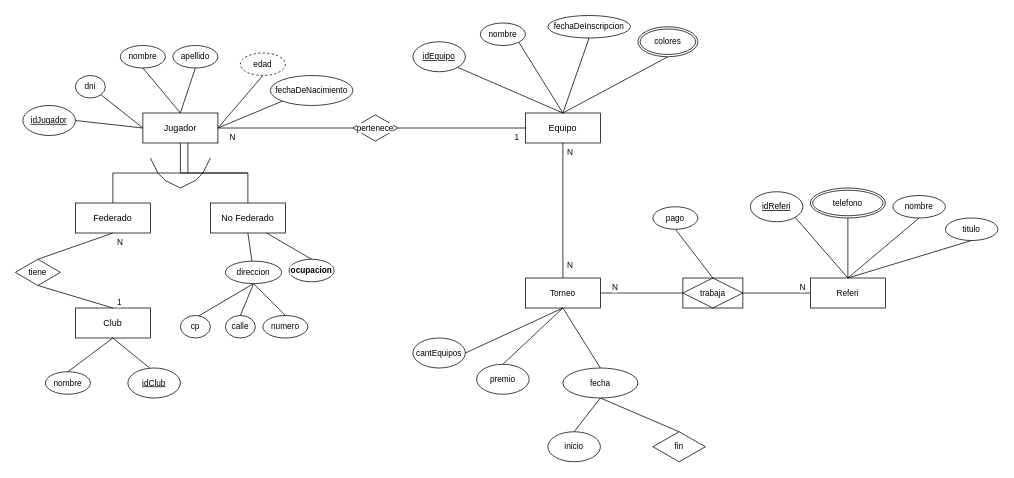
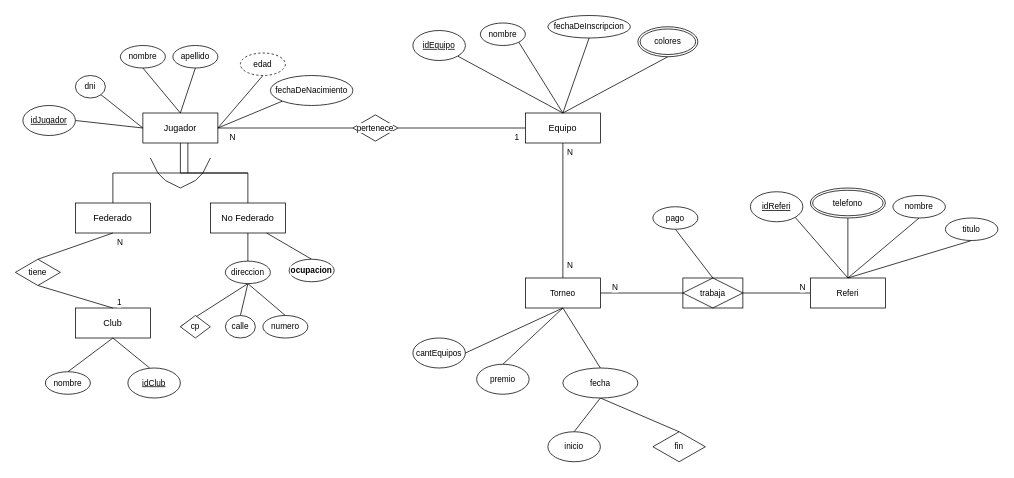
node "idEquipo": moved (439, 57) -> (439, 45)
node "direccion": size 56x23 -> 45x23
node "cp": shape ellipse -> diamond
